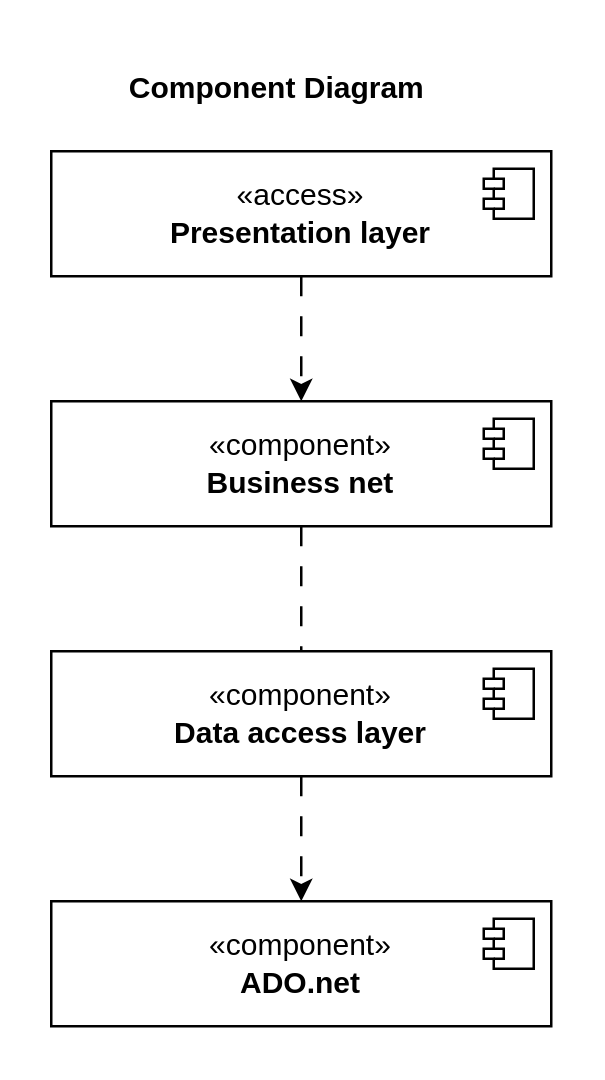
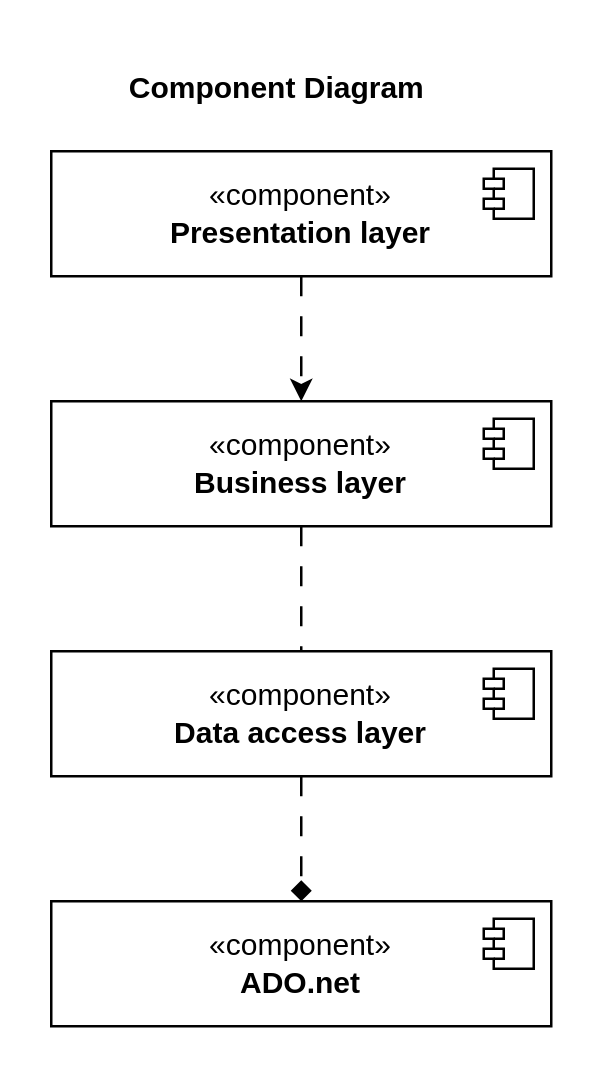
node "«access» Presentation layer": label "«access» Presentation layer" -> "«component» Presentation layer"
node "«component» Business net": label "«component» Business net" -> "«component» Business layer"
edge "«component» Data access layer" -> "«component» ADO.net": arrowhead classic -> diamond
